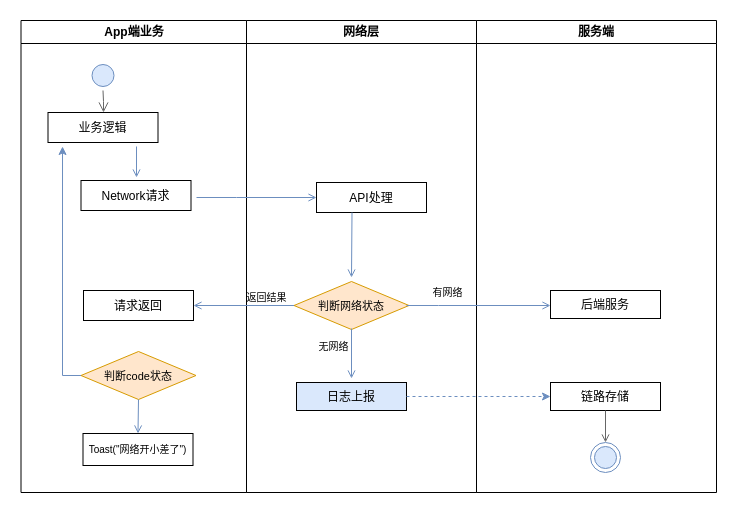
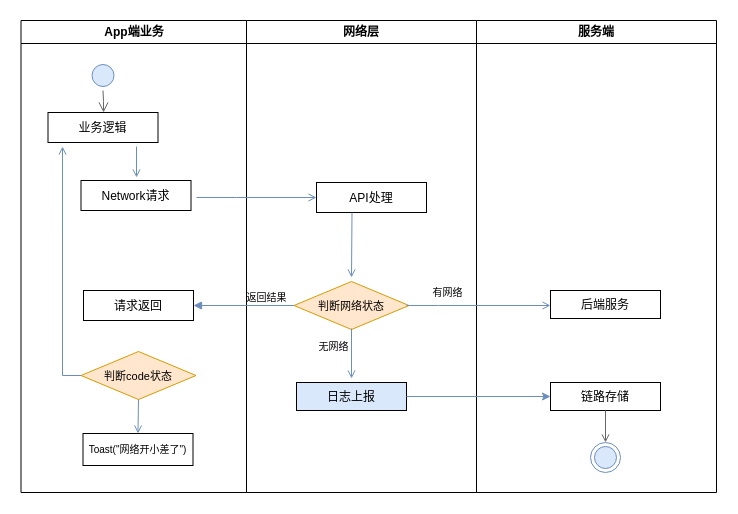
edge "判断code状态" -> "业务逻辑": arrowhead classic -> open
edge "判断网络状态" -> "请求返回": arrowhead open -> block
edge "日志上报" -> "链路存储": style dashed -> solid
